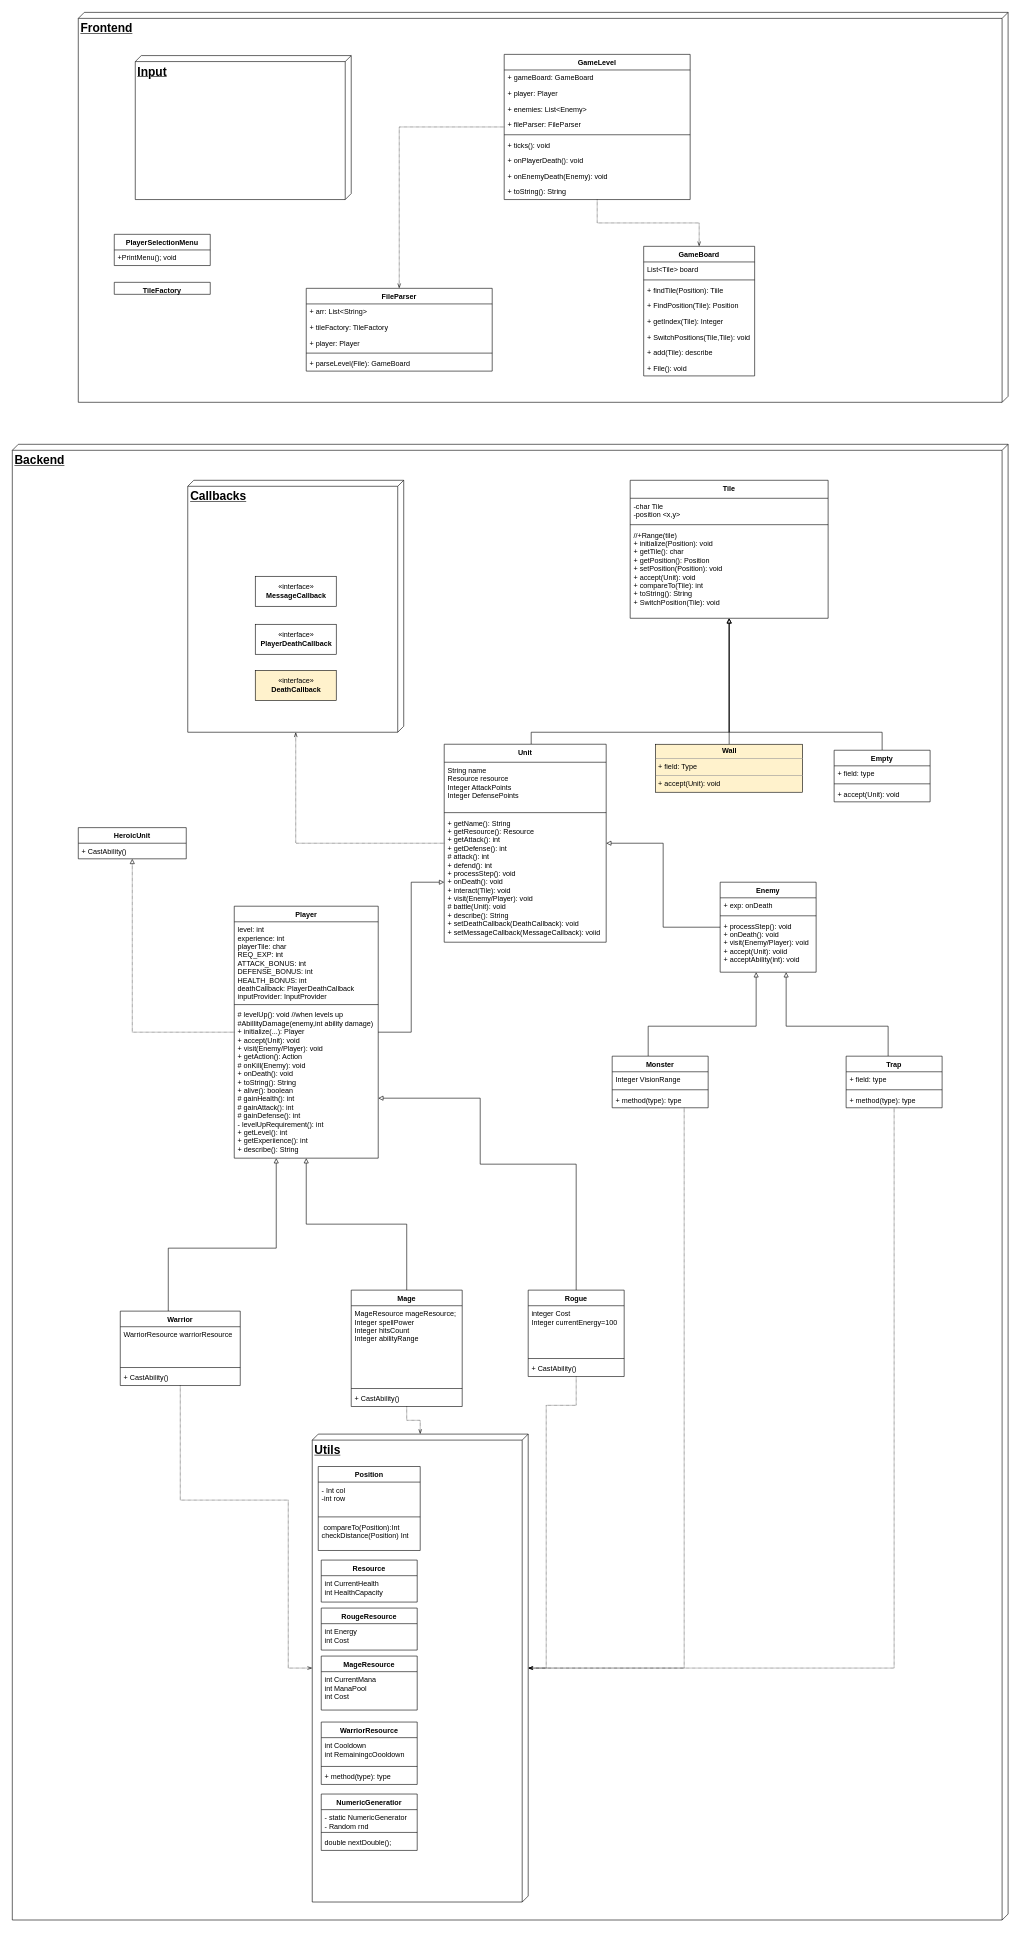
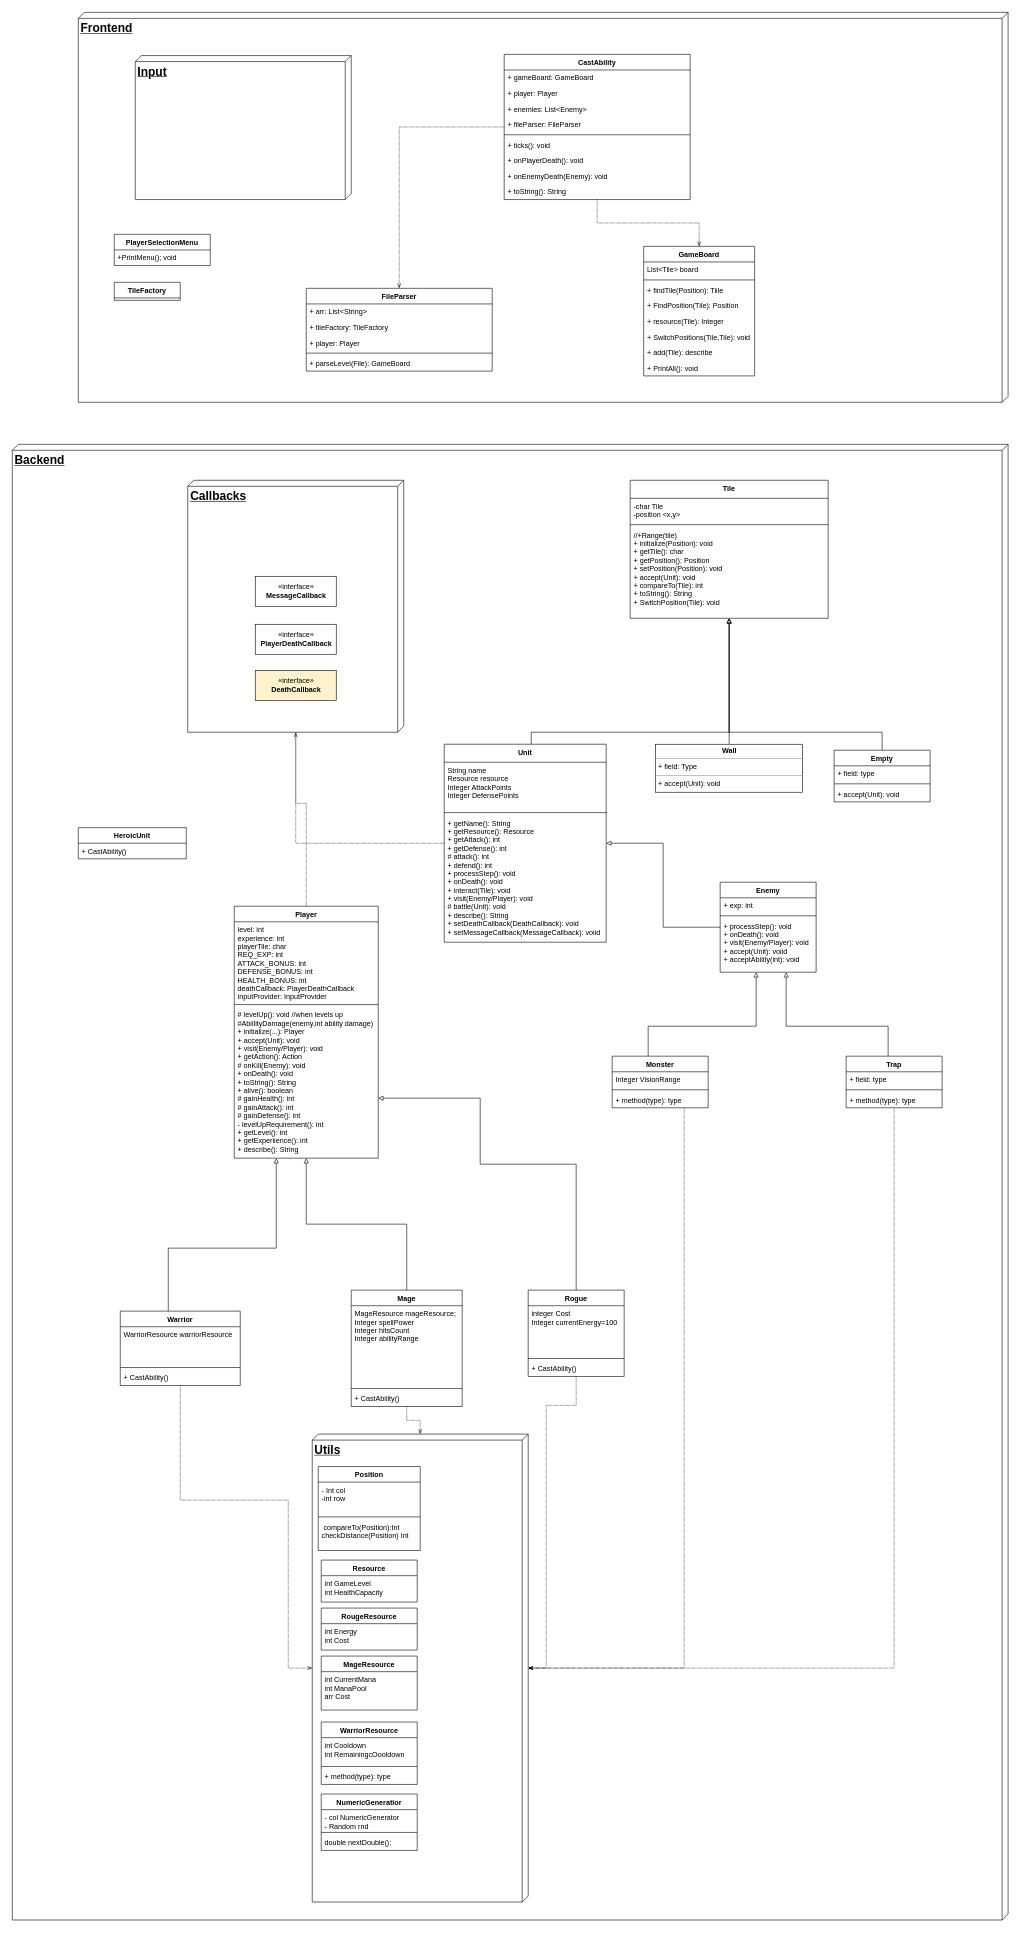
node "GameLevel": label "GameLevel" -> "CastAbility"
node "TileFactory": size 96x12 -> 66x18
node "+ getIndex(Tile): Integer": label "+ getIndex(Tile): Integer" -> "+ resource(Tile): Integer"
node "+ File(): void": label "+ File(): void" -> "+ PrintAll(): void"
node "Wall + field: Type + accept(Unit): void": fillcolor #fff2cc -> #ffffff
edge "Player" -> "HeroicUnit": now "Player" -> "«interface» DeathCallback"
node "+ exp: onDeath": label "+ exp: onDeath" -> "+ exp: int"
edge "Player" -> "Unit": removed
node "int CurrentHealth int HealthCapacity": label "int CurrentHealth int HealthCapacity" -> "int GameLevel int HealthCapacity"
node "int CurrentMana int ManaPool int Cost": label "int CurrentMana int ManaPool int Cost" -> "int CurrentMana int ManaPool arr Cost"
node "- static NumericGenerator - Random rnd": label "- static NumericGenerator - Random rnd" -> "- col NumericGenerator - Random rnd"
